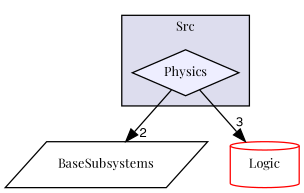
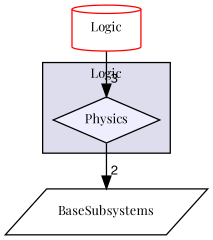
cluster "Src": label "Src" -> "Logic"
edge "Physics" -> "Logic": reversed
